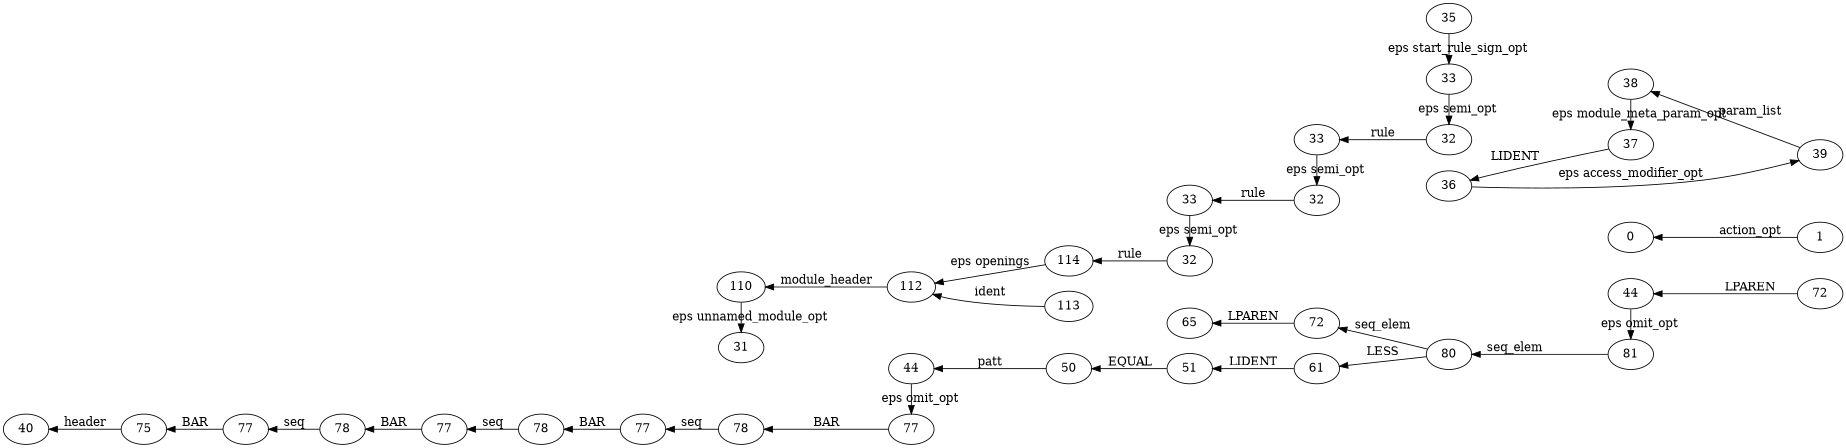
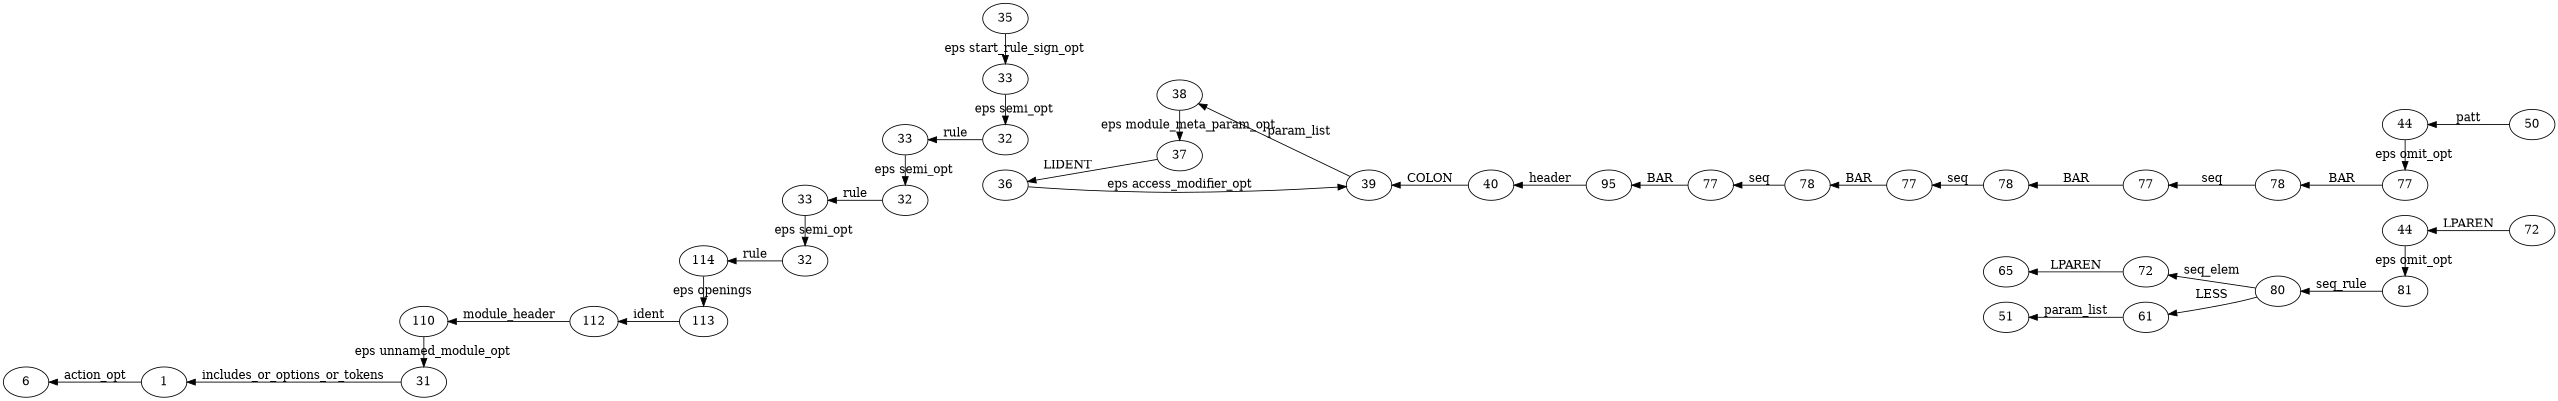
edge "40" -> "39": added, label "COLON"
node "0": label "0" -> "6"
edge "114" -> "112": now "114" -> "113"
edge "81" -> "80": label "seq_elem" -> "seq_rule"
edge "61" -> "51": label "LIDENT" -> "param_list"
edge "51" -> "50": removed, label "EQUAL"
edge "31" -> "1": added, label "includes_or_options_or_tokens"
node "75": label "75" -> "95"
